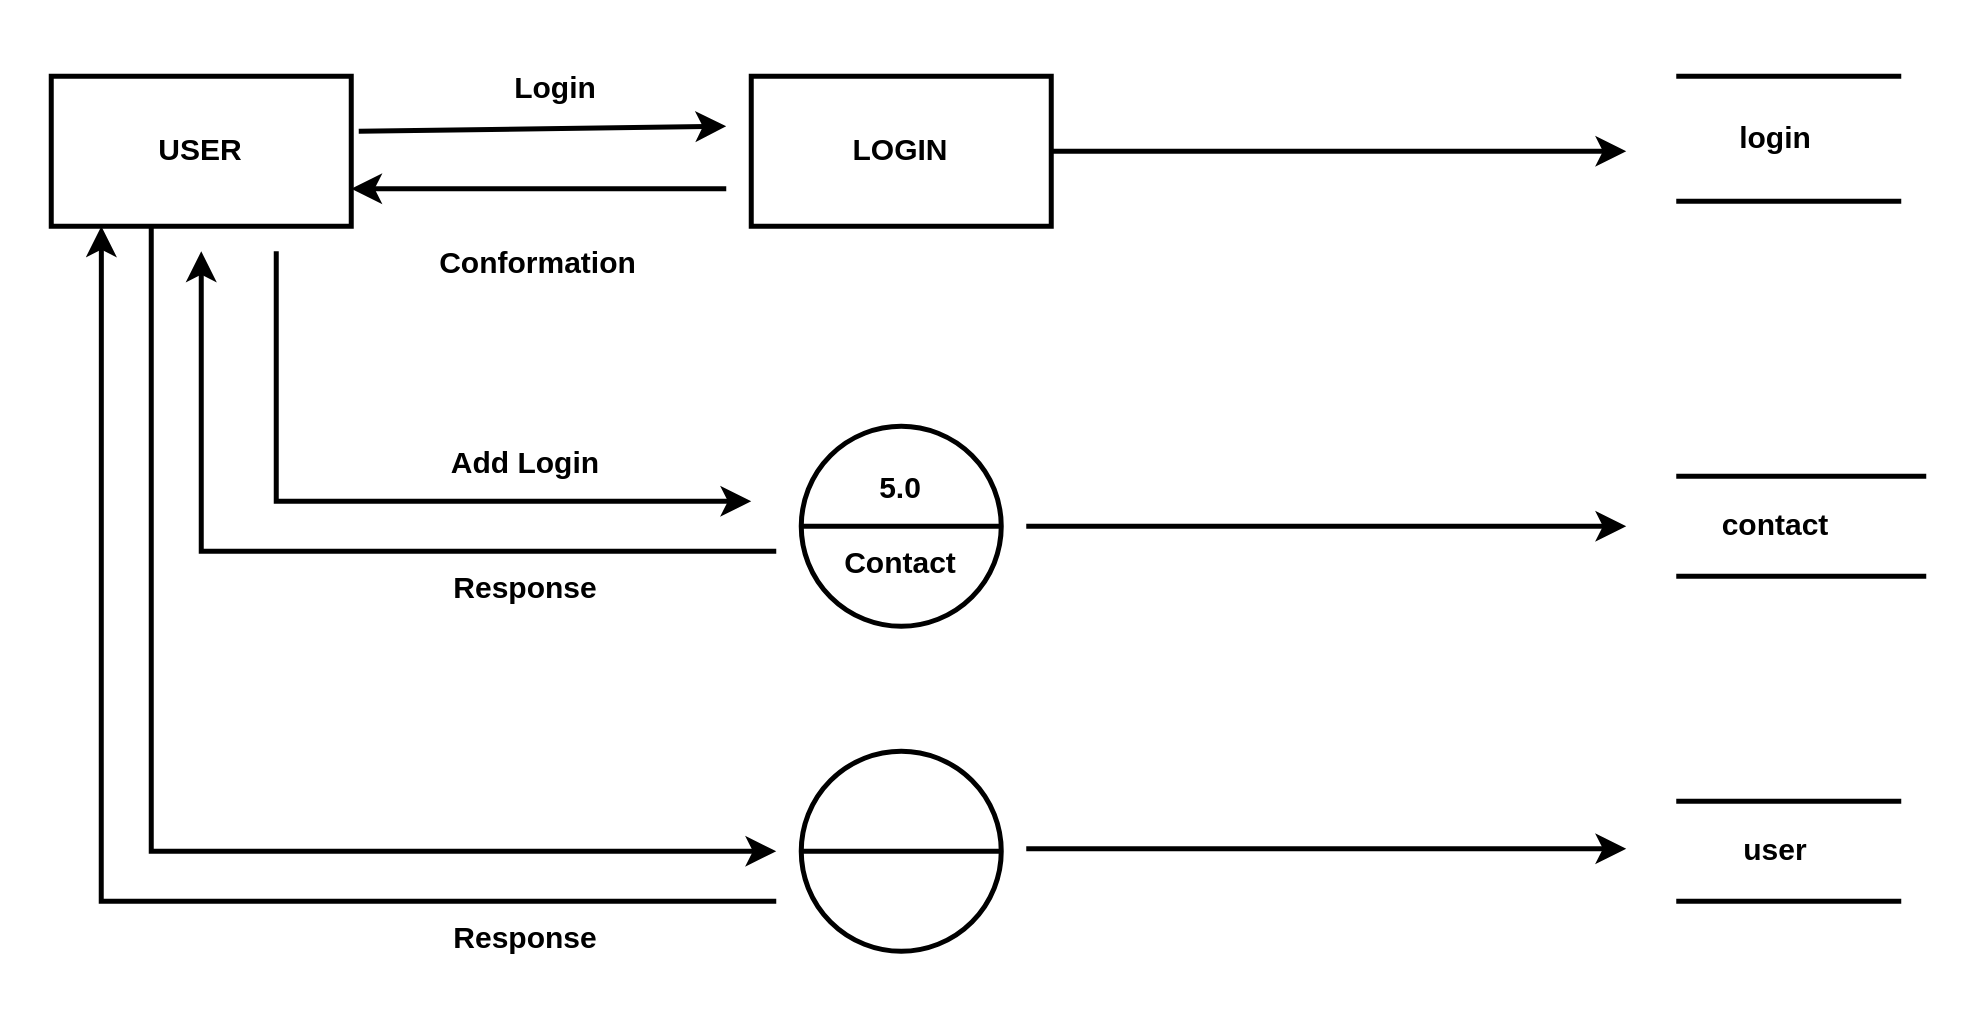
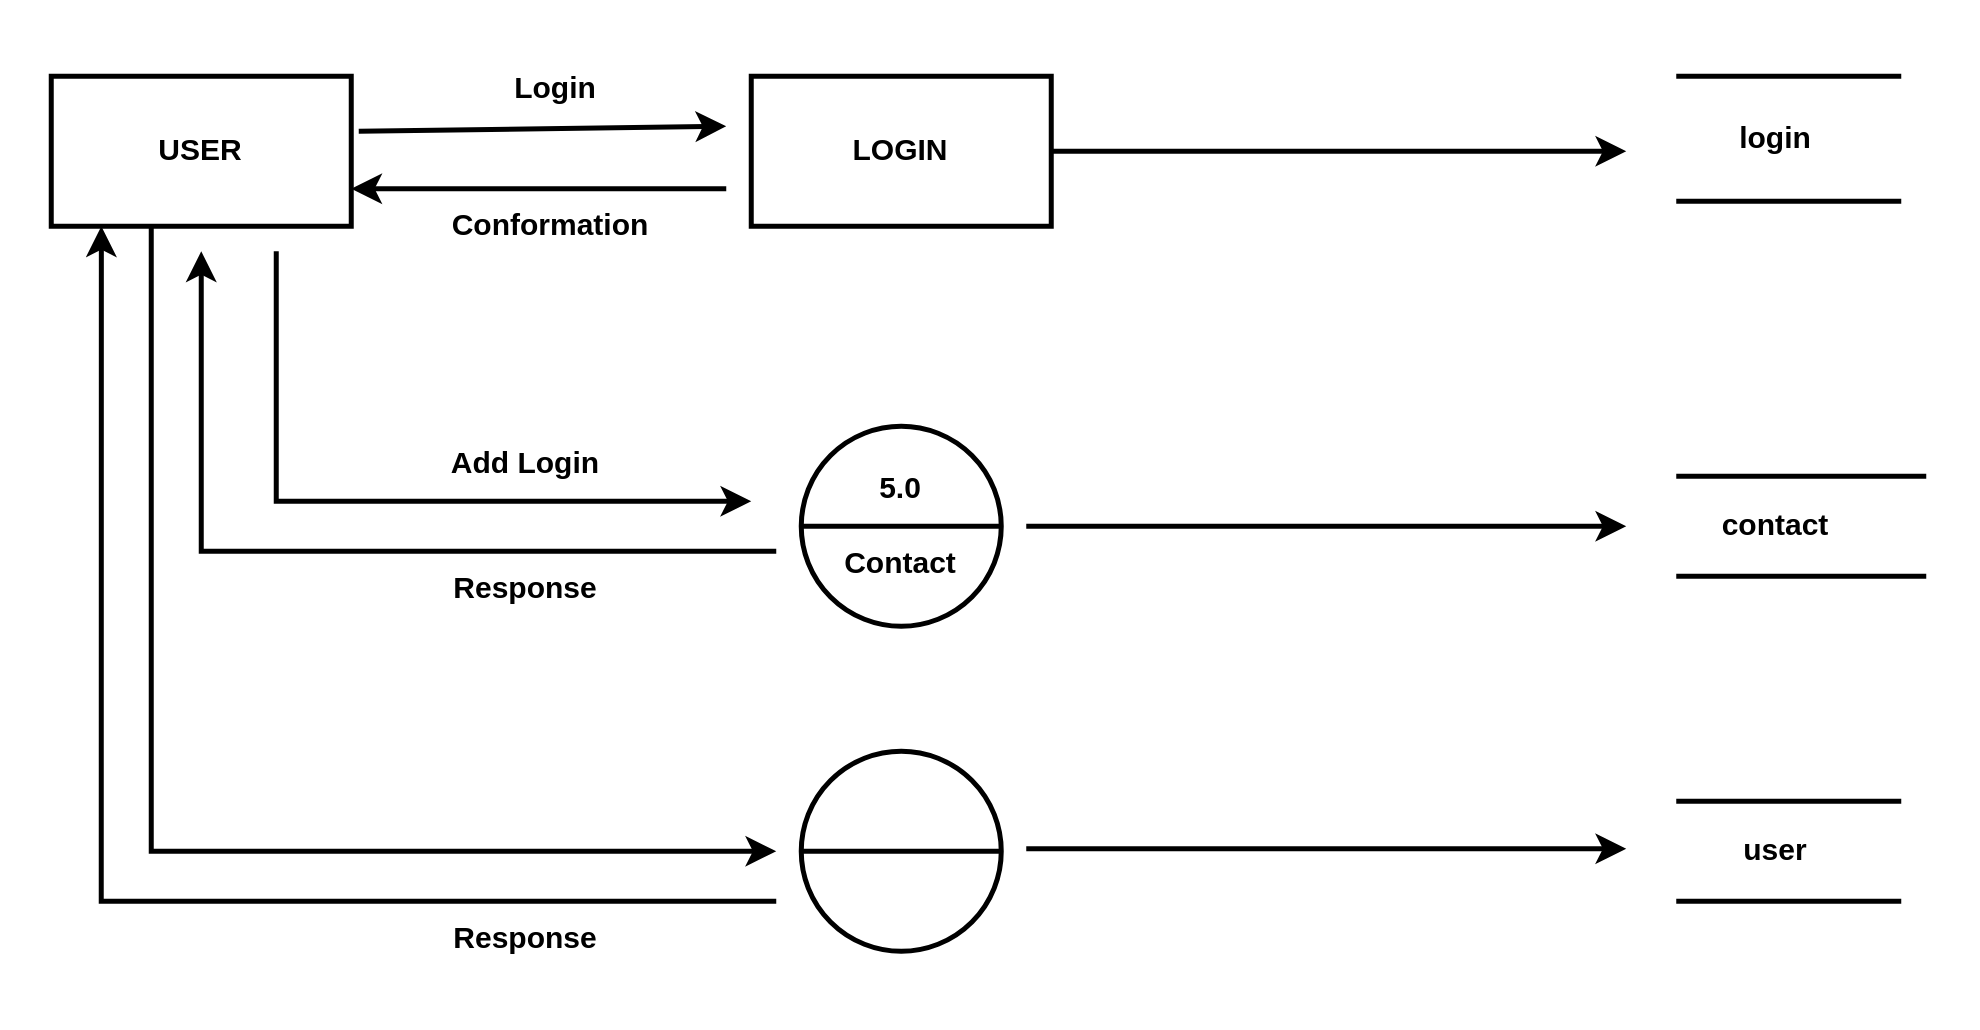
node "Conformation": moved (539, 264) -> (551, 226)
